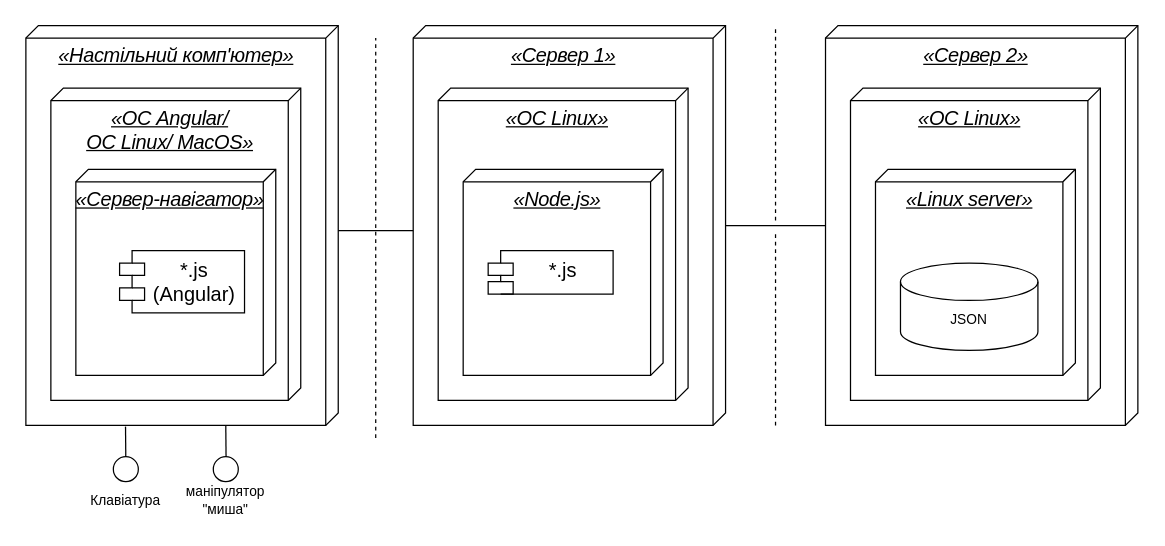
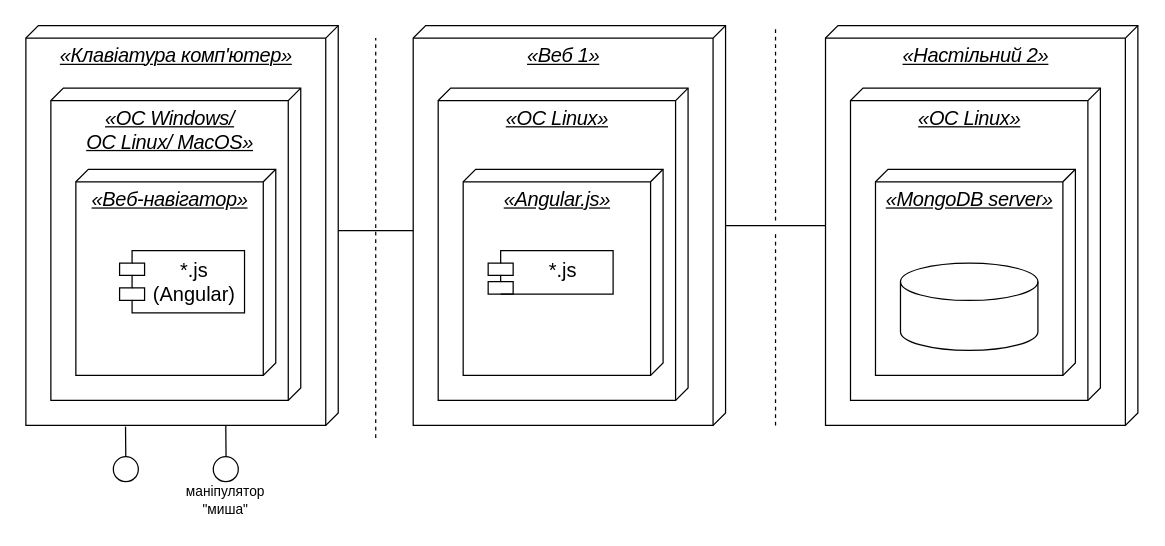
node "«Настільний комп'ютер»": label "«Настільний комп'ютер»" -> "«Клавіатура комп'ютер»"
node "«Сервер 1»": label "«Сервер 1»" -> "«Веб 1»"
node "«Сервер 2»": label "«Сервер 2»" -> "«Настільний 2»"
node "«ОС Angular/ OC Linux/ MacOS»": label "«ОС Angular/ OC Linux/ MacOS»" -> "«ОС Windows/ OC Linux/ MacOS»"
node "«Сервер-навігатор»": label "«Сервер-навігатор»" -> "«Веб-навігатор»"
node "«Node.js»": label "«Node.js»" -> "«Angular.js»"
node "«Linux server»": label "«Linux server»" -> "«MongoDB server»"
node "JSON": removed
node "Клавіатура": removed
